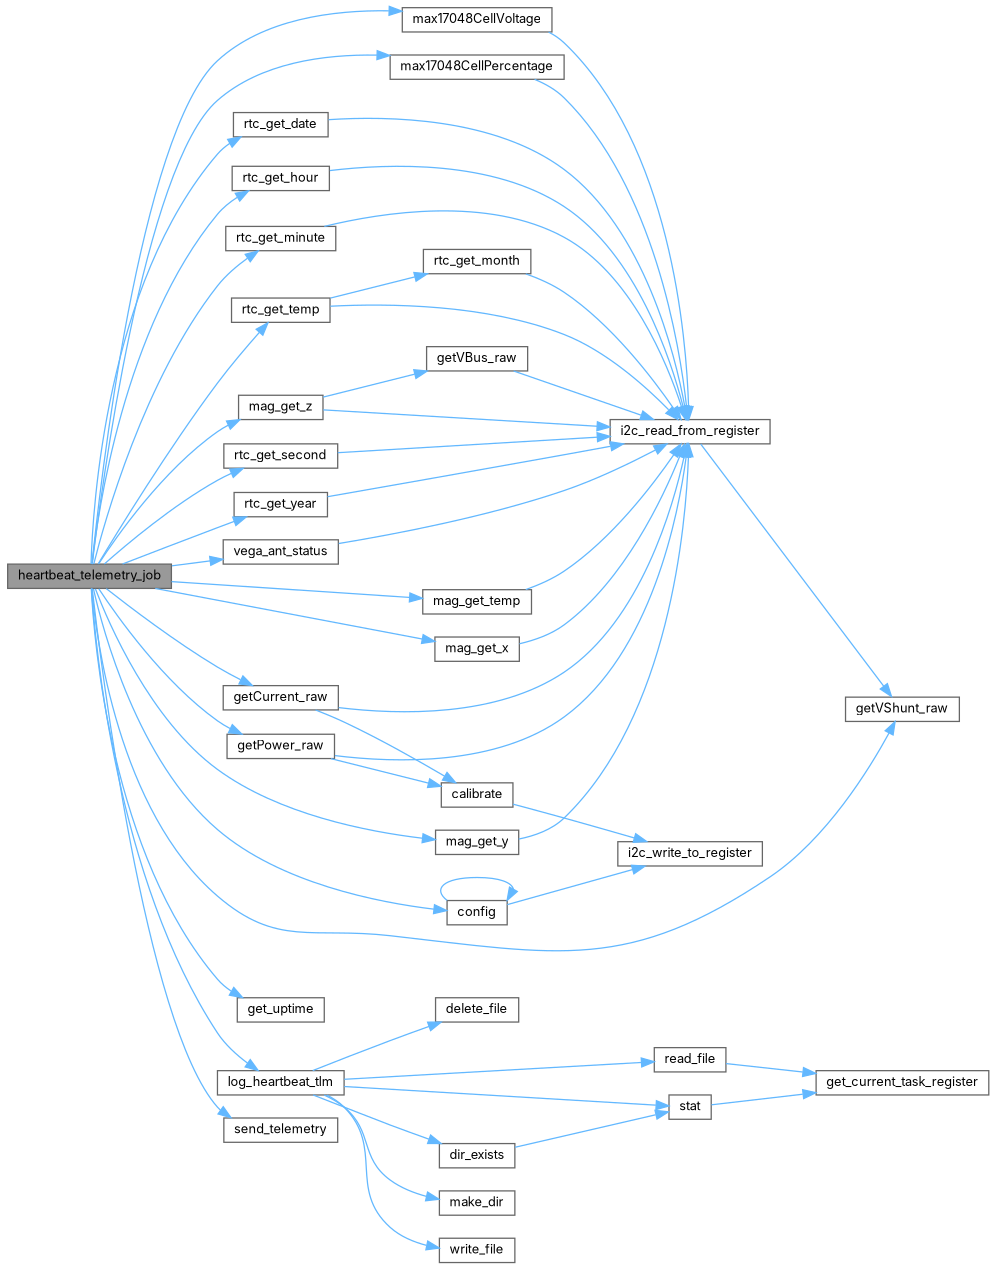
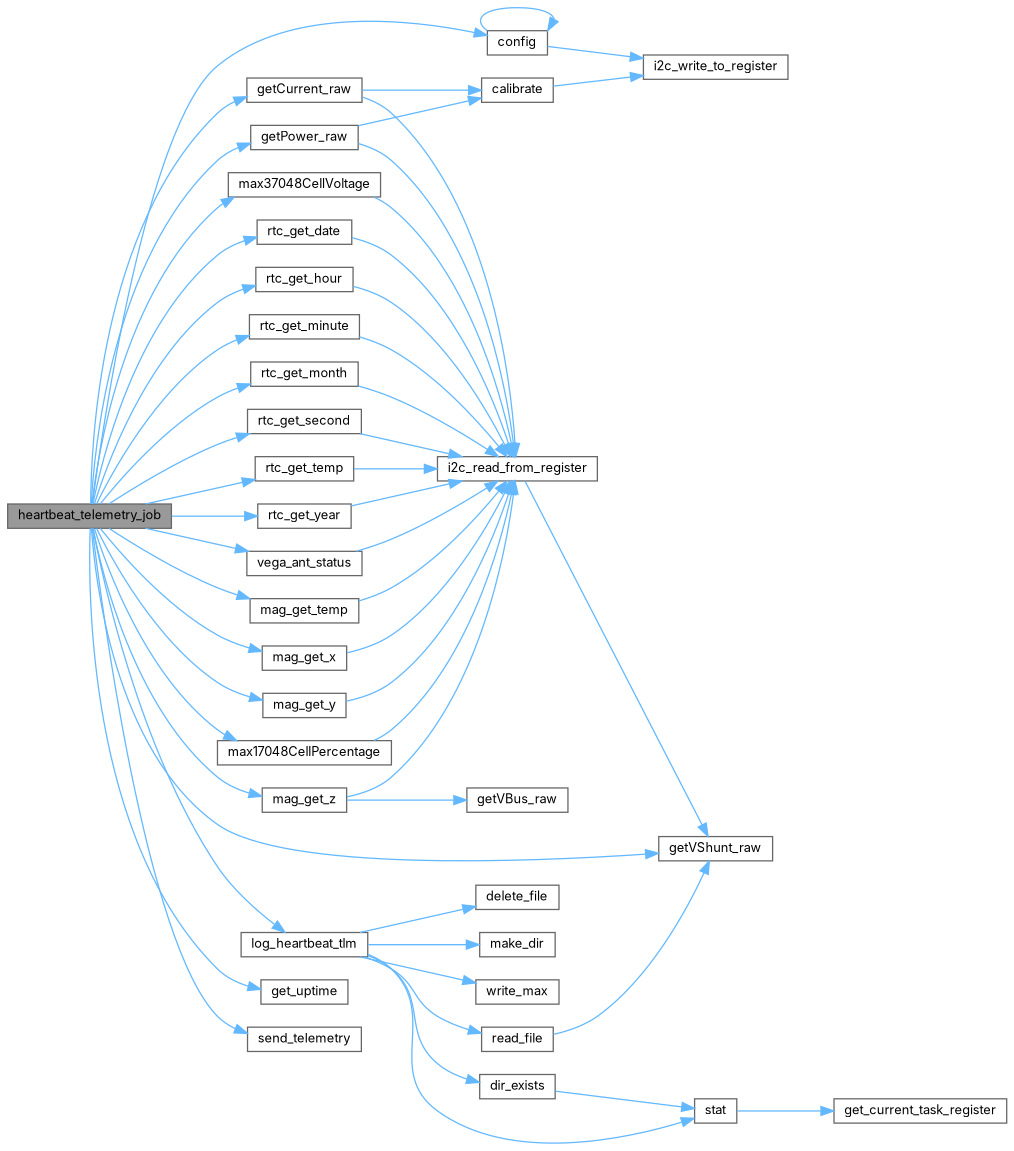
node "max17048CellVoltage": label "max17048CellVoltage" -> "max37048CellVoltage"
edge "rtc_get_temp" -> "rtc_get_month": now "heartbeat_telemetry_job" -> "rtc_get_month"
edge "getVBus_raw" -> "i2c_read_from_register": removed
edge "read_file" -> "get_current_task_register": now "read_file" -> "getVShunt_raw"
node "write_file": label "write_file" -> "write_max"
